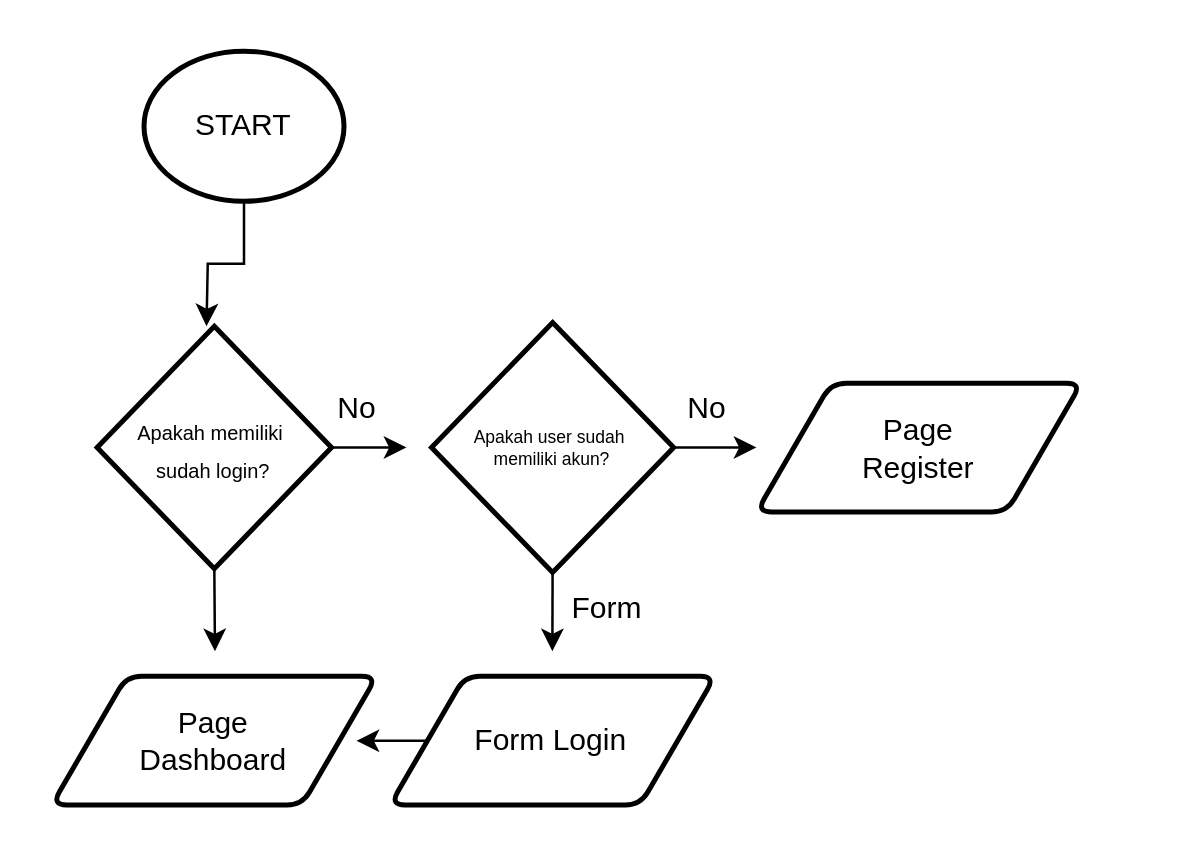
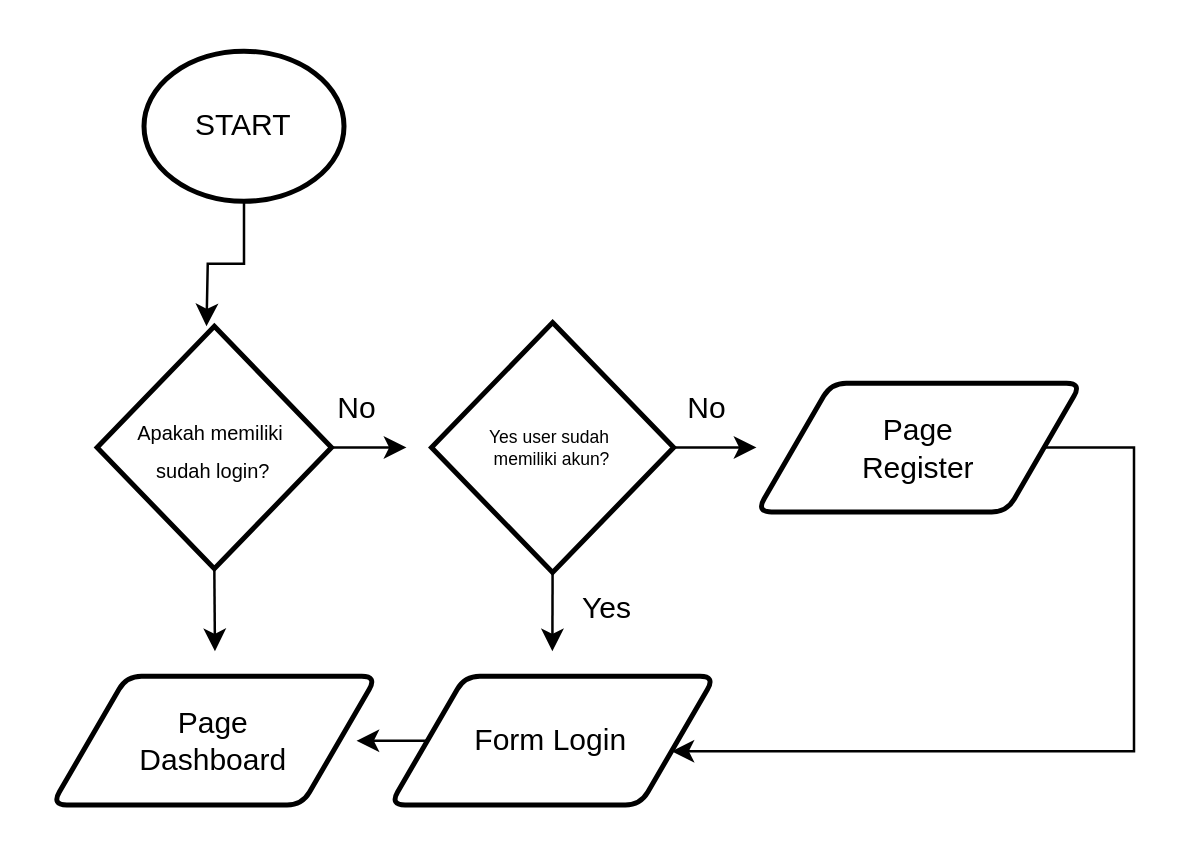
node "Apakah user sudah memiliki akun?": label "Apakah user sudah memiliki akun?" -> "Yes user sudah memiliki akun?"
node "Form": label "Form" -> "Yes"
edge "Page Register" -> "Form Login": added
